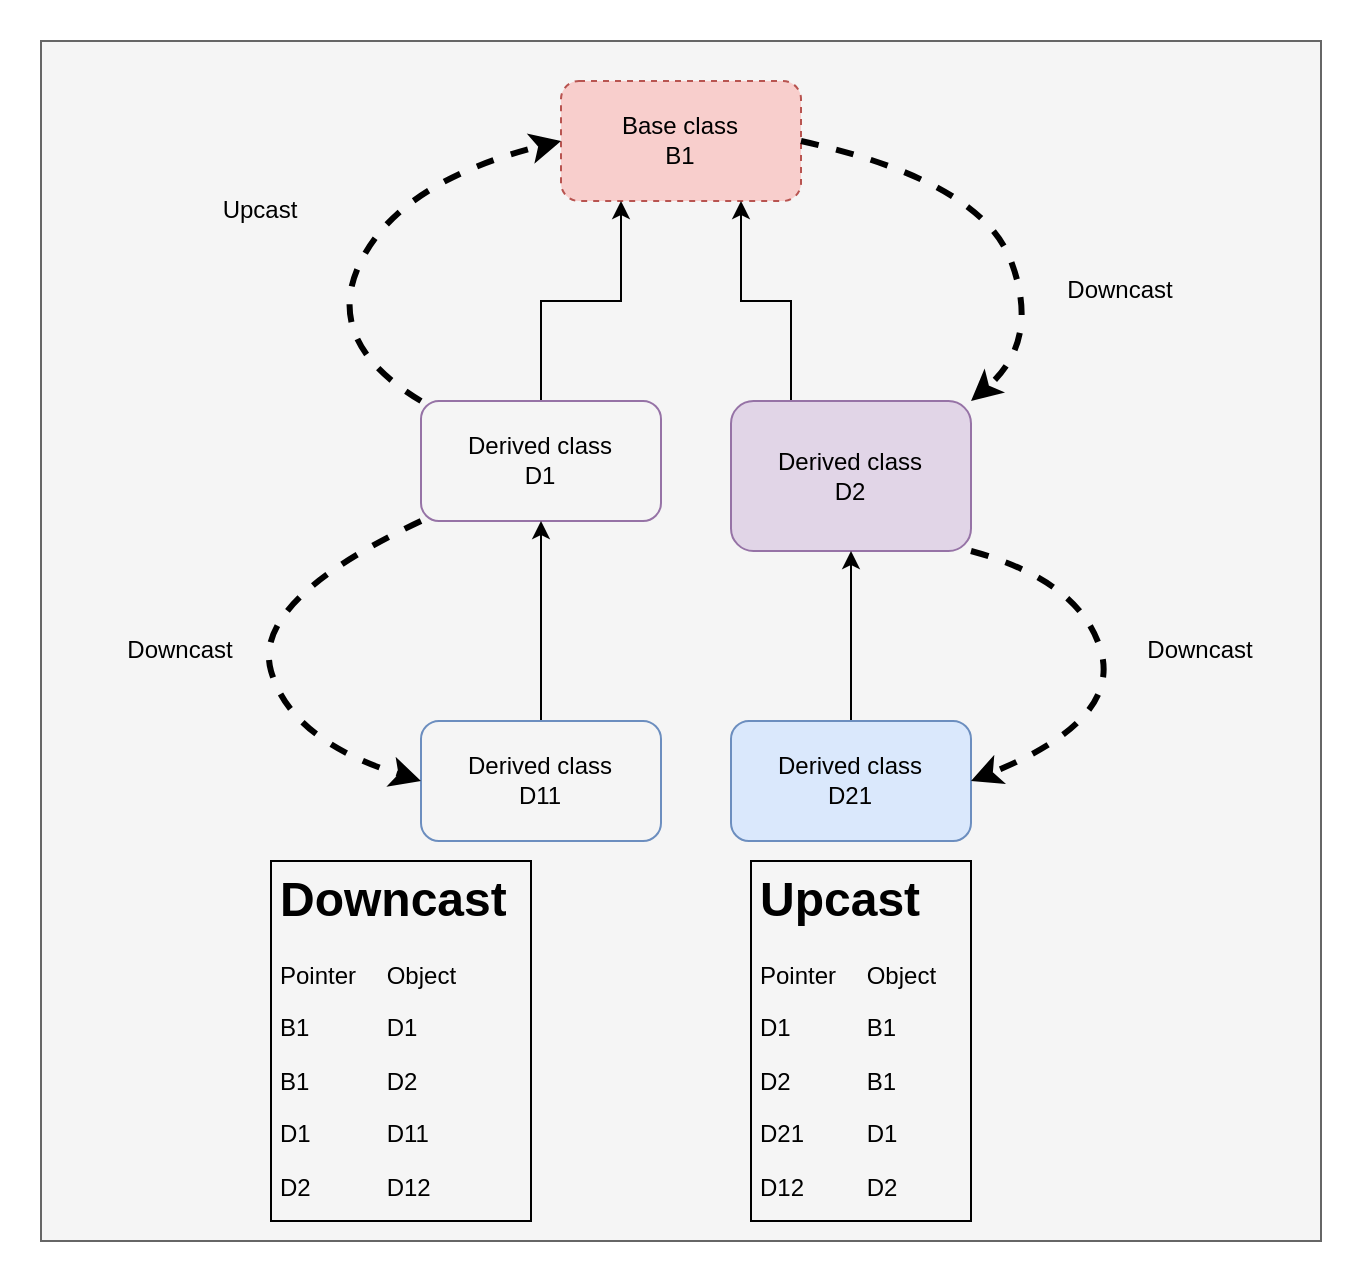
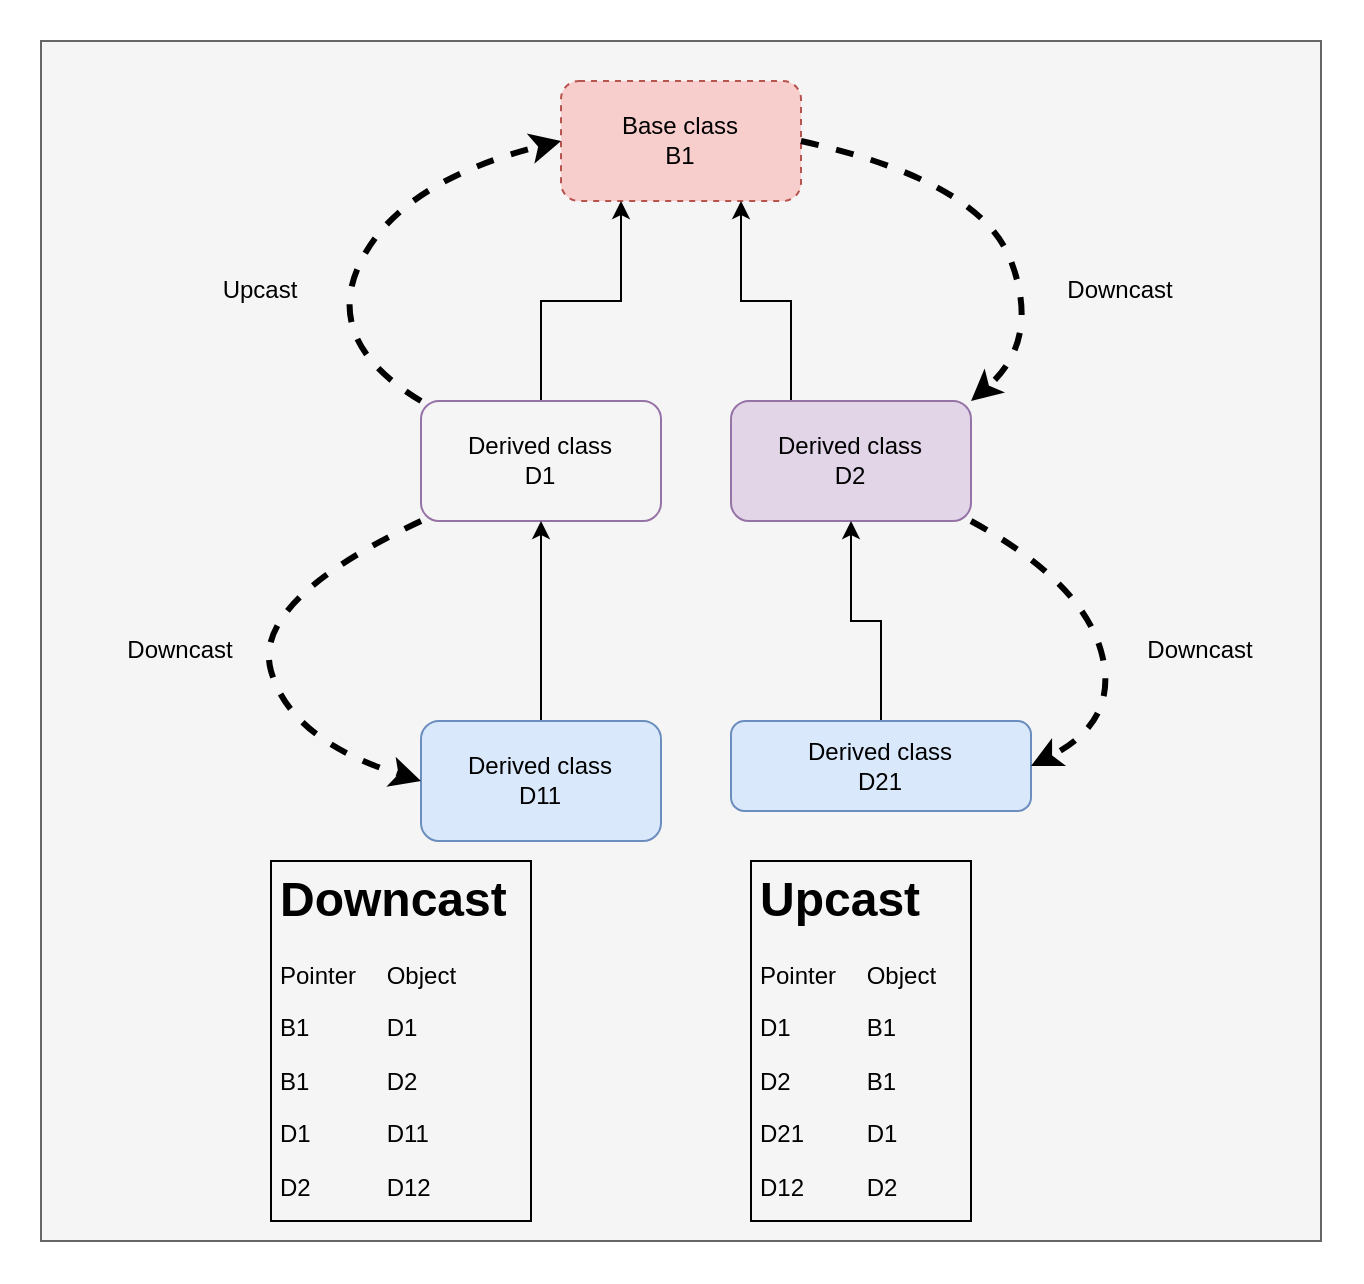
node "Upcast": moved (261, 211) -> (261, 291)
node "Derived class D2": size 240x150 -> 240x120
node "Derived class D11": fillcolor #f5f5f5 -> #dae8fc
node "Derived class D21": size 240x120 -> 300x90
